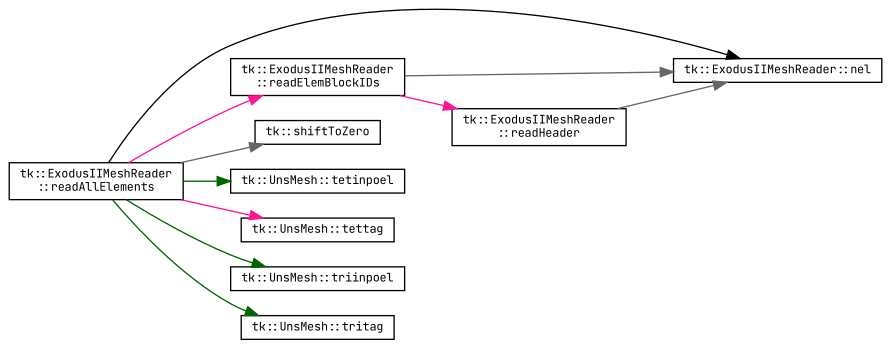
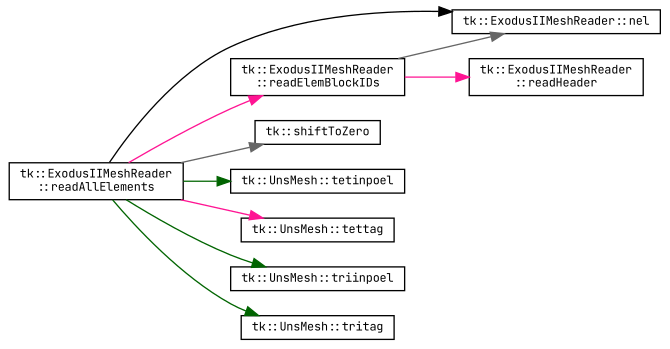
edge "tk::ExodusIIMeshReader ::readHeader" -> "tk::ExodusIIMeshReader::nel": removed
